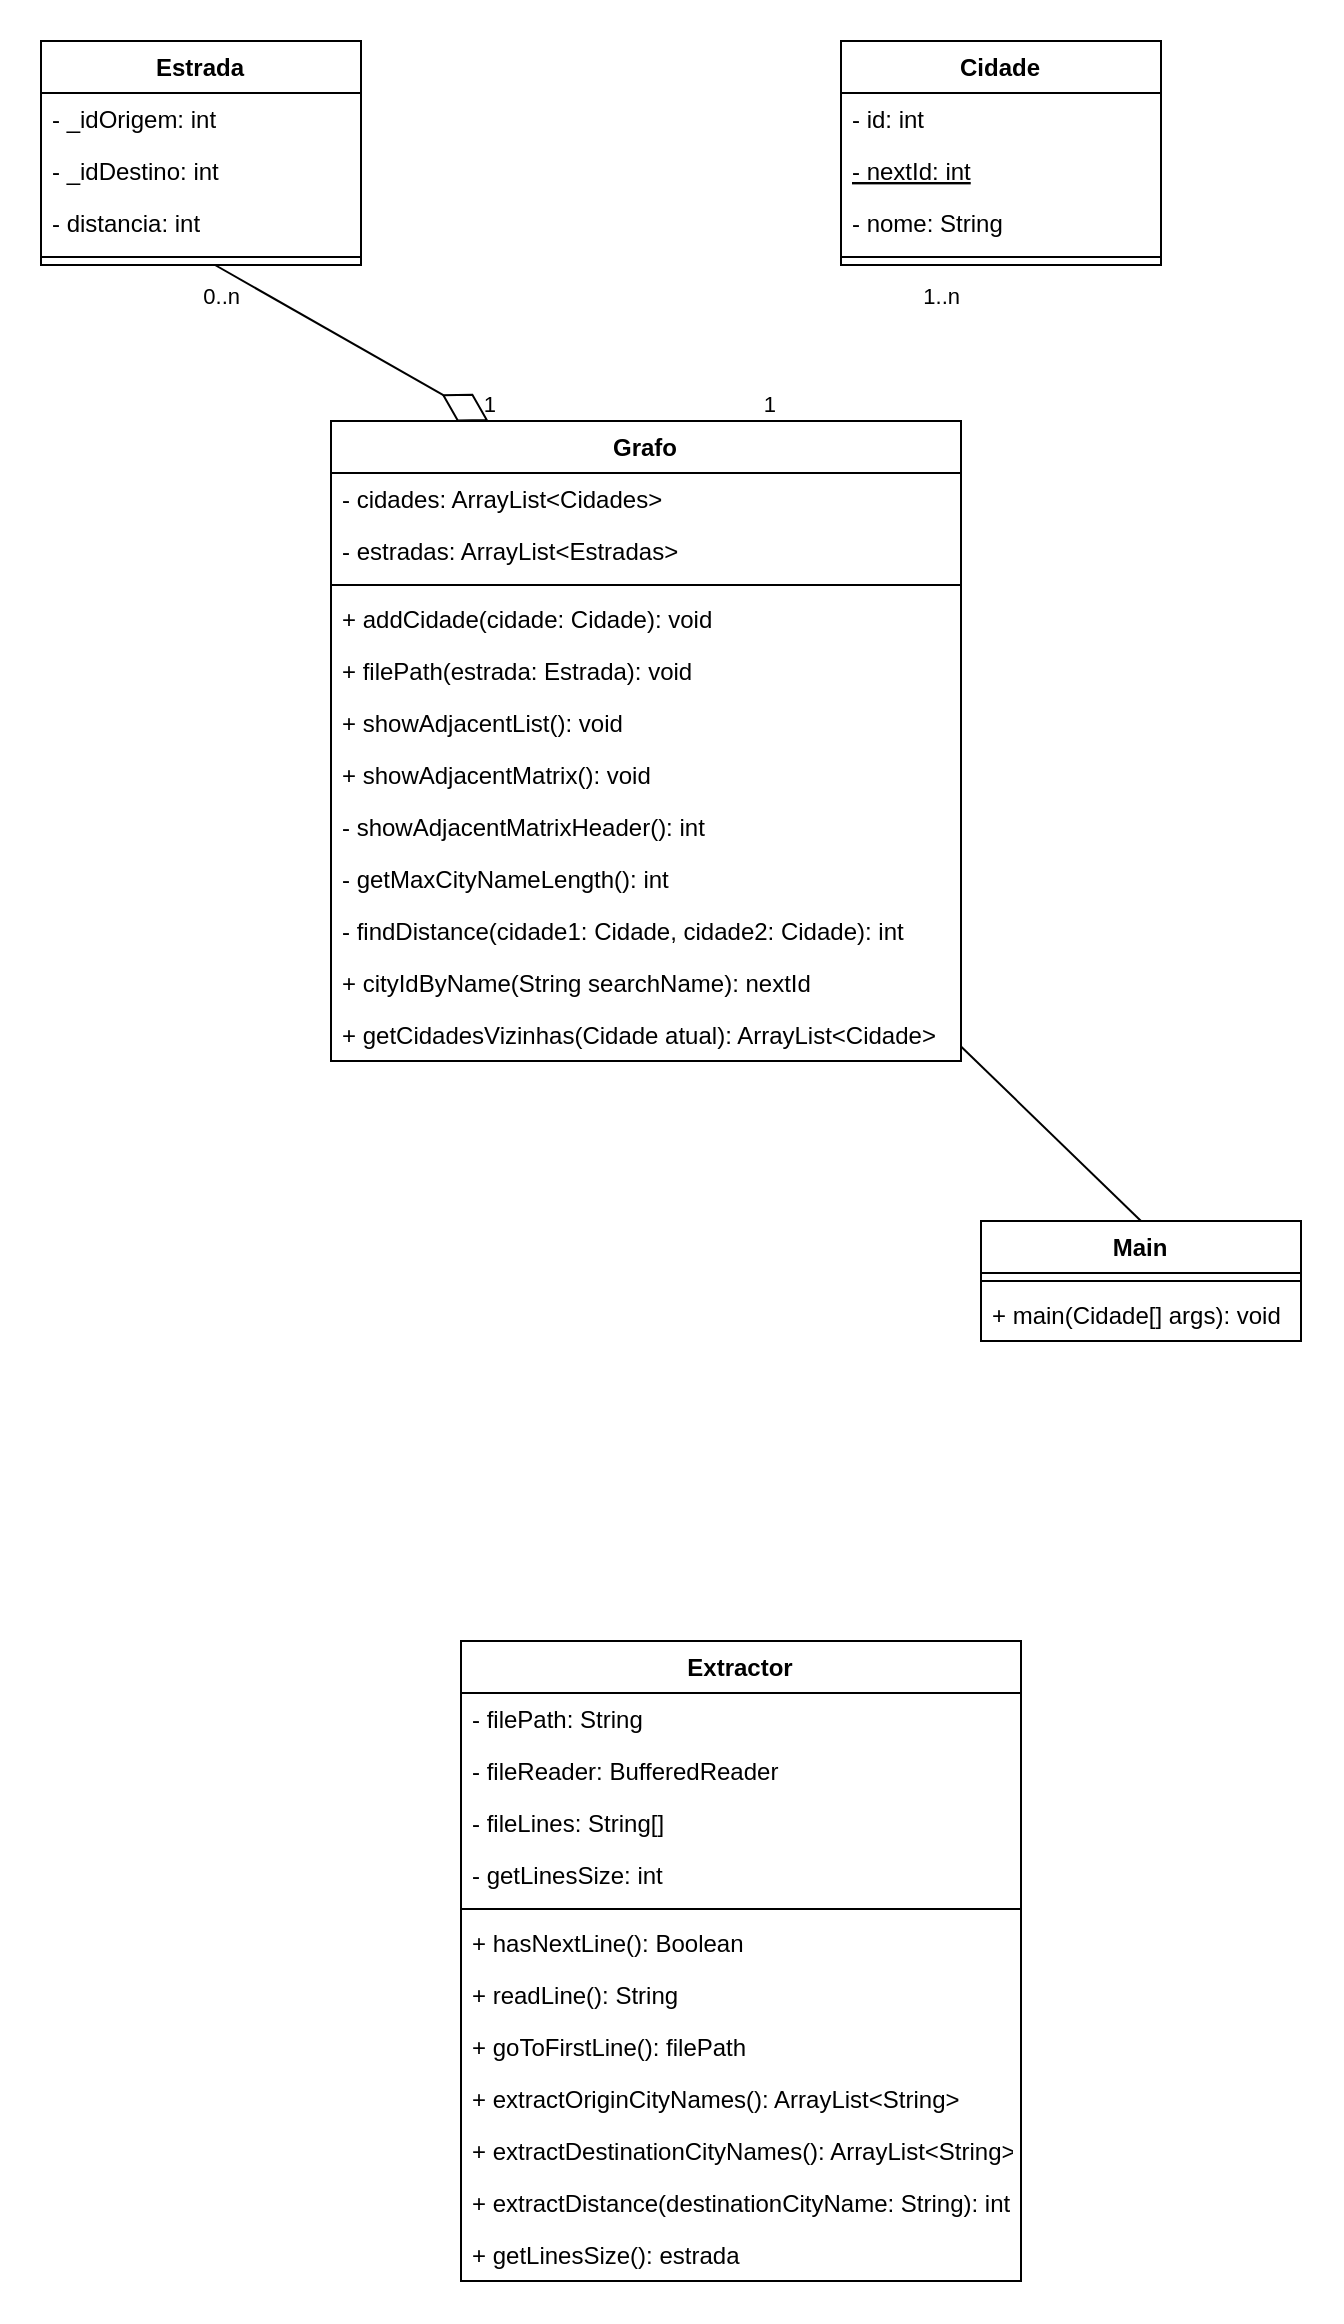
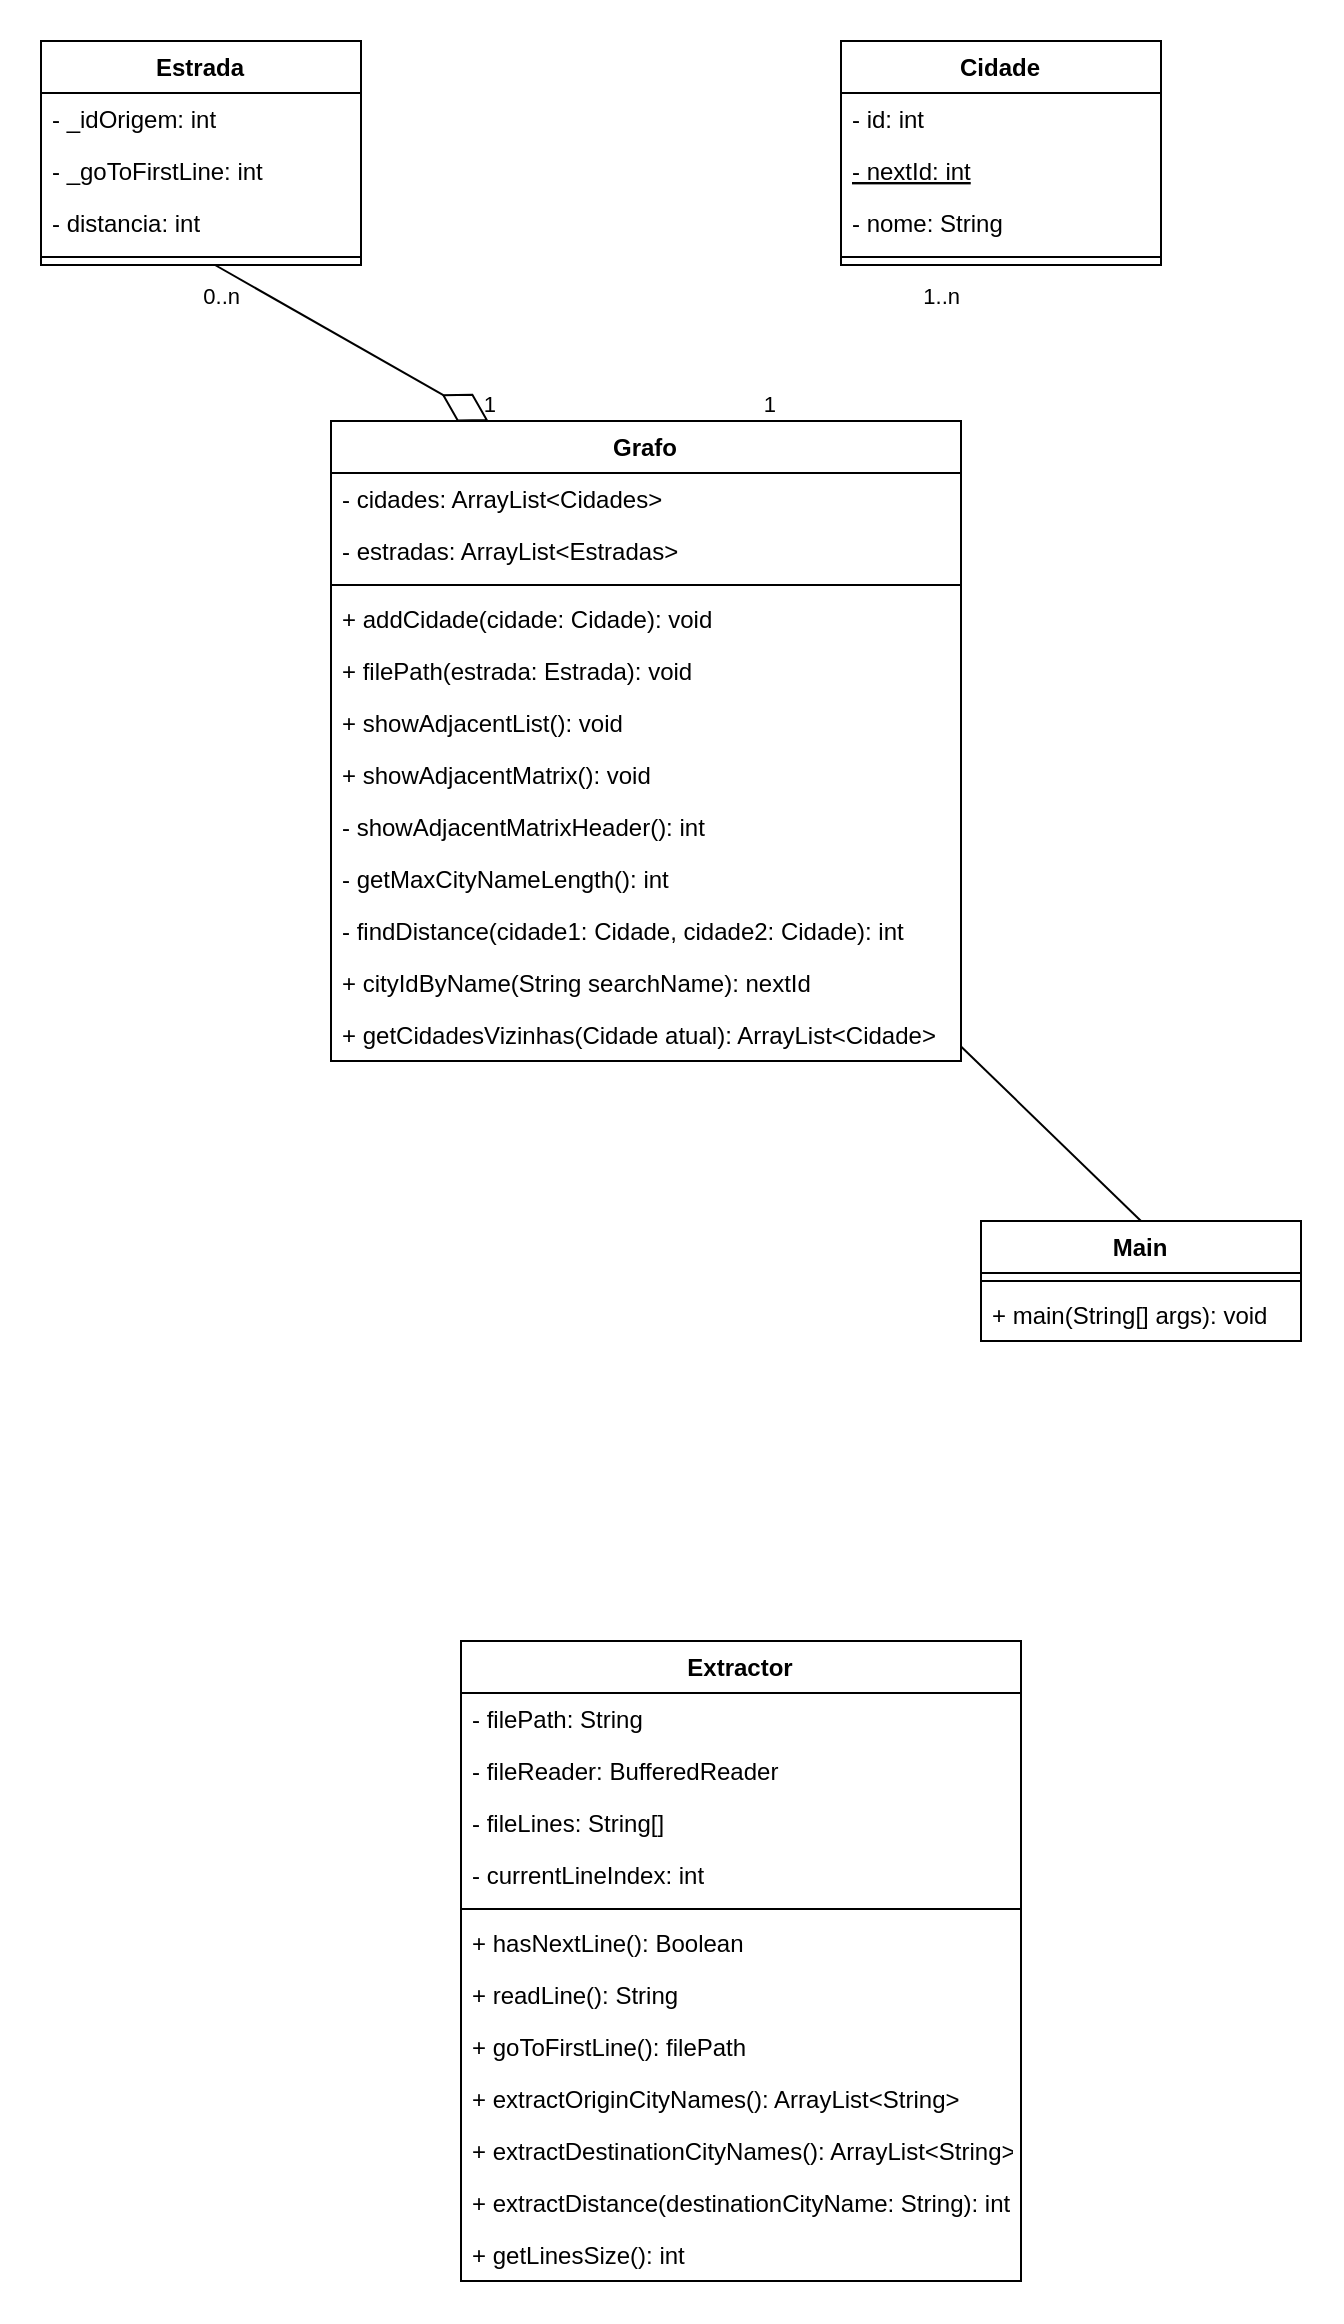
node "- _idDestino: int": label "- _idDestino: int" -> "- _goToFirstLine: int"
node "+ main(Cidade[] args): void": label "+ main(Cidade[] args): void" -> "+ main(String[] args): void"
node "- getLinesSize: int": label "- getLinesSize: int" -> "- currentLineIndex: int"
node "+ getLinesSize(): estrada": label "+ getLinesSize(): estrada" -> "+ getLinesSize(): int"
